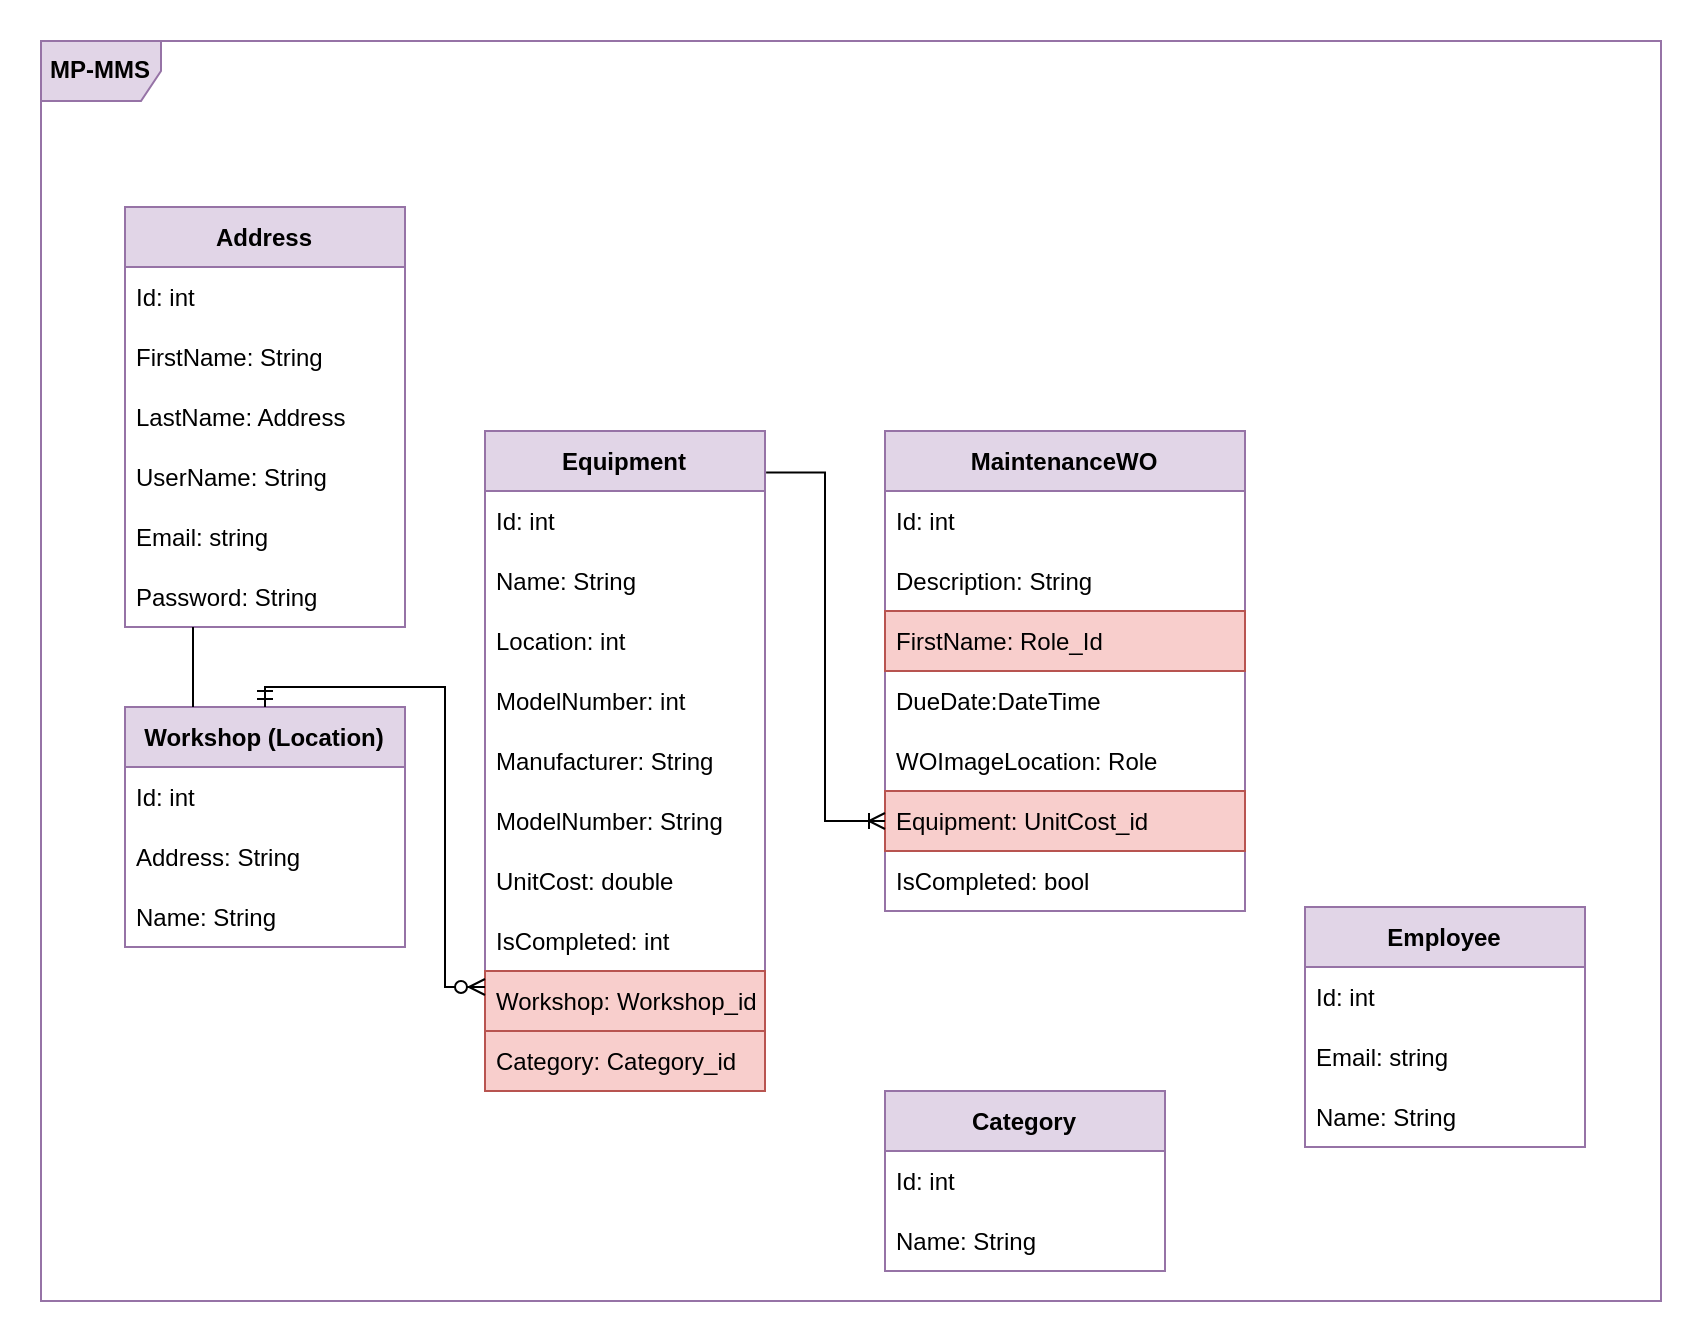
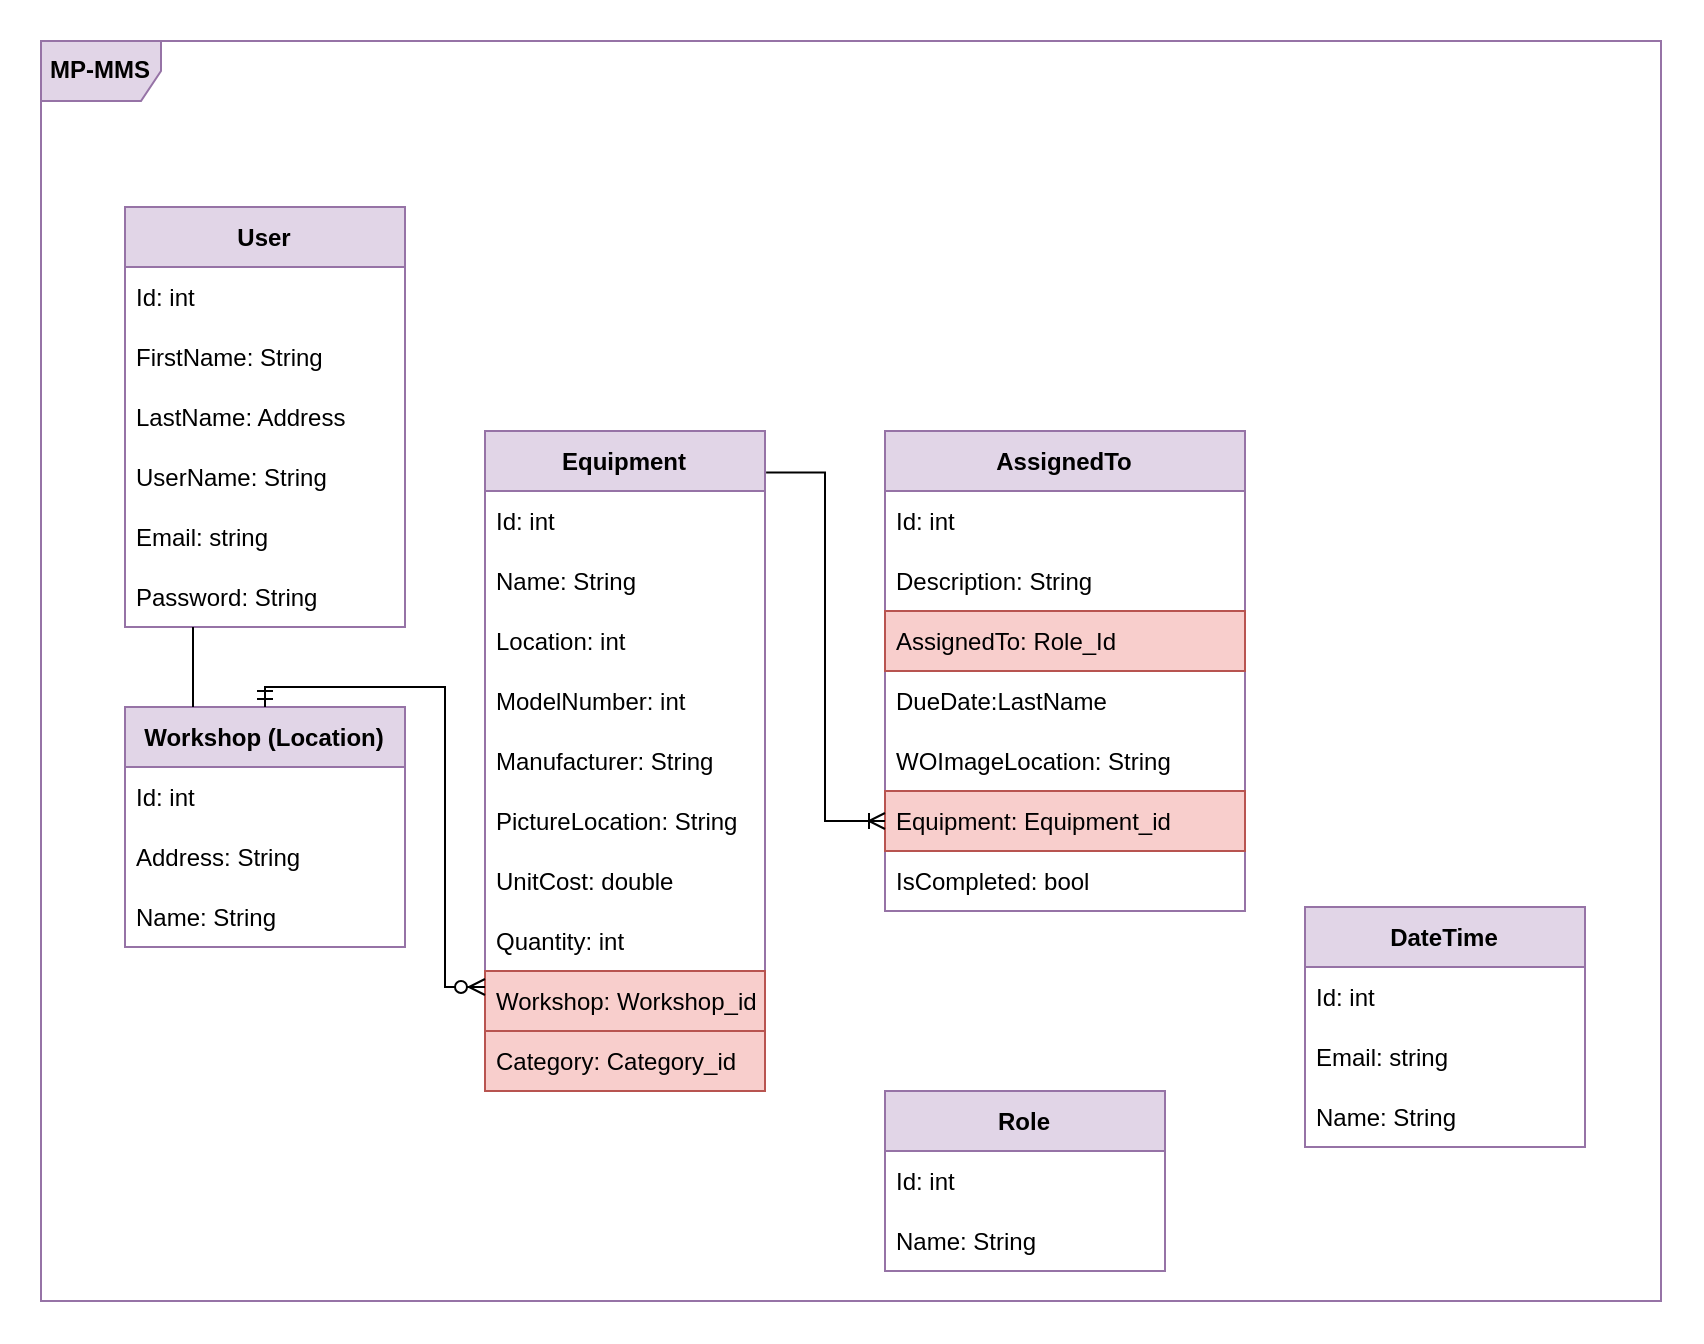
node "Address": label "Address" -> "User"
node "MaintenanceWO": label "MaintenanceWO" -> "AssignedTo"
node "FirstName: Role_Id": label "FirstName: Role_Id" -> "AssignedTo: Role_Id"
node "DueDate:DateTime": label "DueDate:DateTime" -> "DueDate:LastName"
node "WOImageLocation: Role": label "WOImageLocation: Role" -> "WOImageLocation: String"
node "ModelNumber: String": label "ModelNumber: String" -> "PictureLocation: String"
node "Equipment: UnitCost_id": label "Equipment: UnitCost_id" -> "Equipment: Equipment_id"
node "Employee": label "Employee" -> "DateTime"
node "IsCompleted: int": label "IsCompleted: int" -> "Quantity: int"
node "Category": label "Category" -> "Role"
